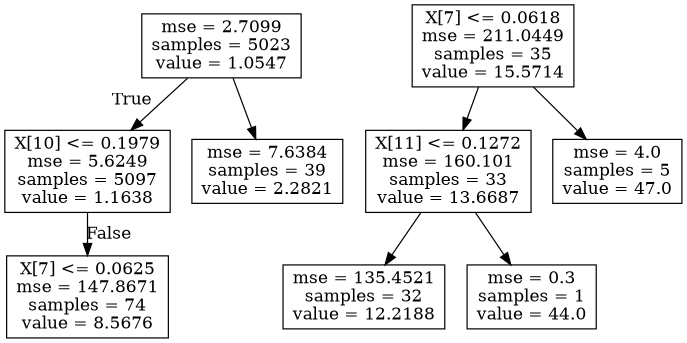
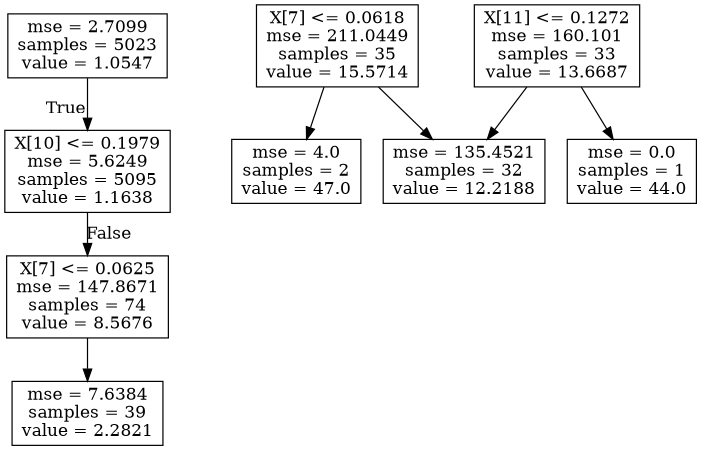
edge "mse = 2.7099 samples = 5023 value = 1.0547" -> "mse = 7.6384 samples = 39 value = 2.2821": now "X[7] <= 0.0625 mse = 147.8671 samples = 74 value = 8.5676" -> "mse = 7.6384 samples = 39 value = 2.2821"
edge "X[7] <= 0.0618 mse = 211.0449 samples = 35 value = 15.5714" -> "X[11] <= 0.1272 mse = 160.101 samples = 33 value = 13.6687": now "X[7] <= 0.0618 mse = 211.0449 samples = 35 value = 15.5714" -> "mse = 135.4521 samples = 32 value = 12.2188"
node "X[10] <= 0.1979 mse = 5.6249 samples = 5097 value = 1.1638": label "X[10] <= 0.1979 mse = 5.6249 samples = 5097 value = 1.1638" -> "X[10] <= 0.1979 mse = 5.6249 samples = 5095 value = 1.1638"
node "mse = 4.0 samples = 5 value = 47.0": label "mse = 4.0 samples = 5 value = 47.0" -> "mse = 4.0 samples = 2 value = 47.0"
node "mse = 0.3 samples = 1 value = 44.0": label "mse = 0.3 samples = 1 value = 44.0" -> "mse = 0.0 samples = 1 value = 44.0"
